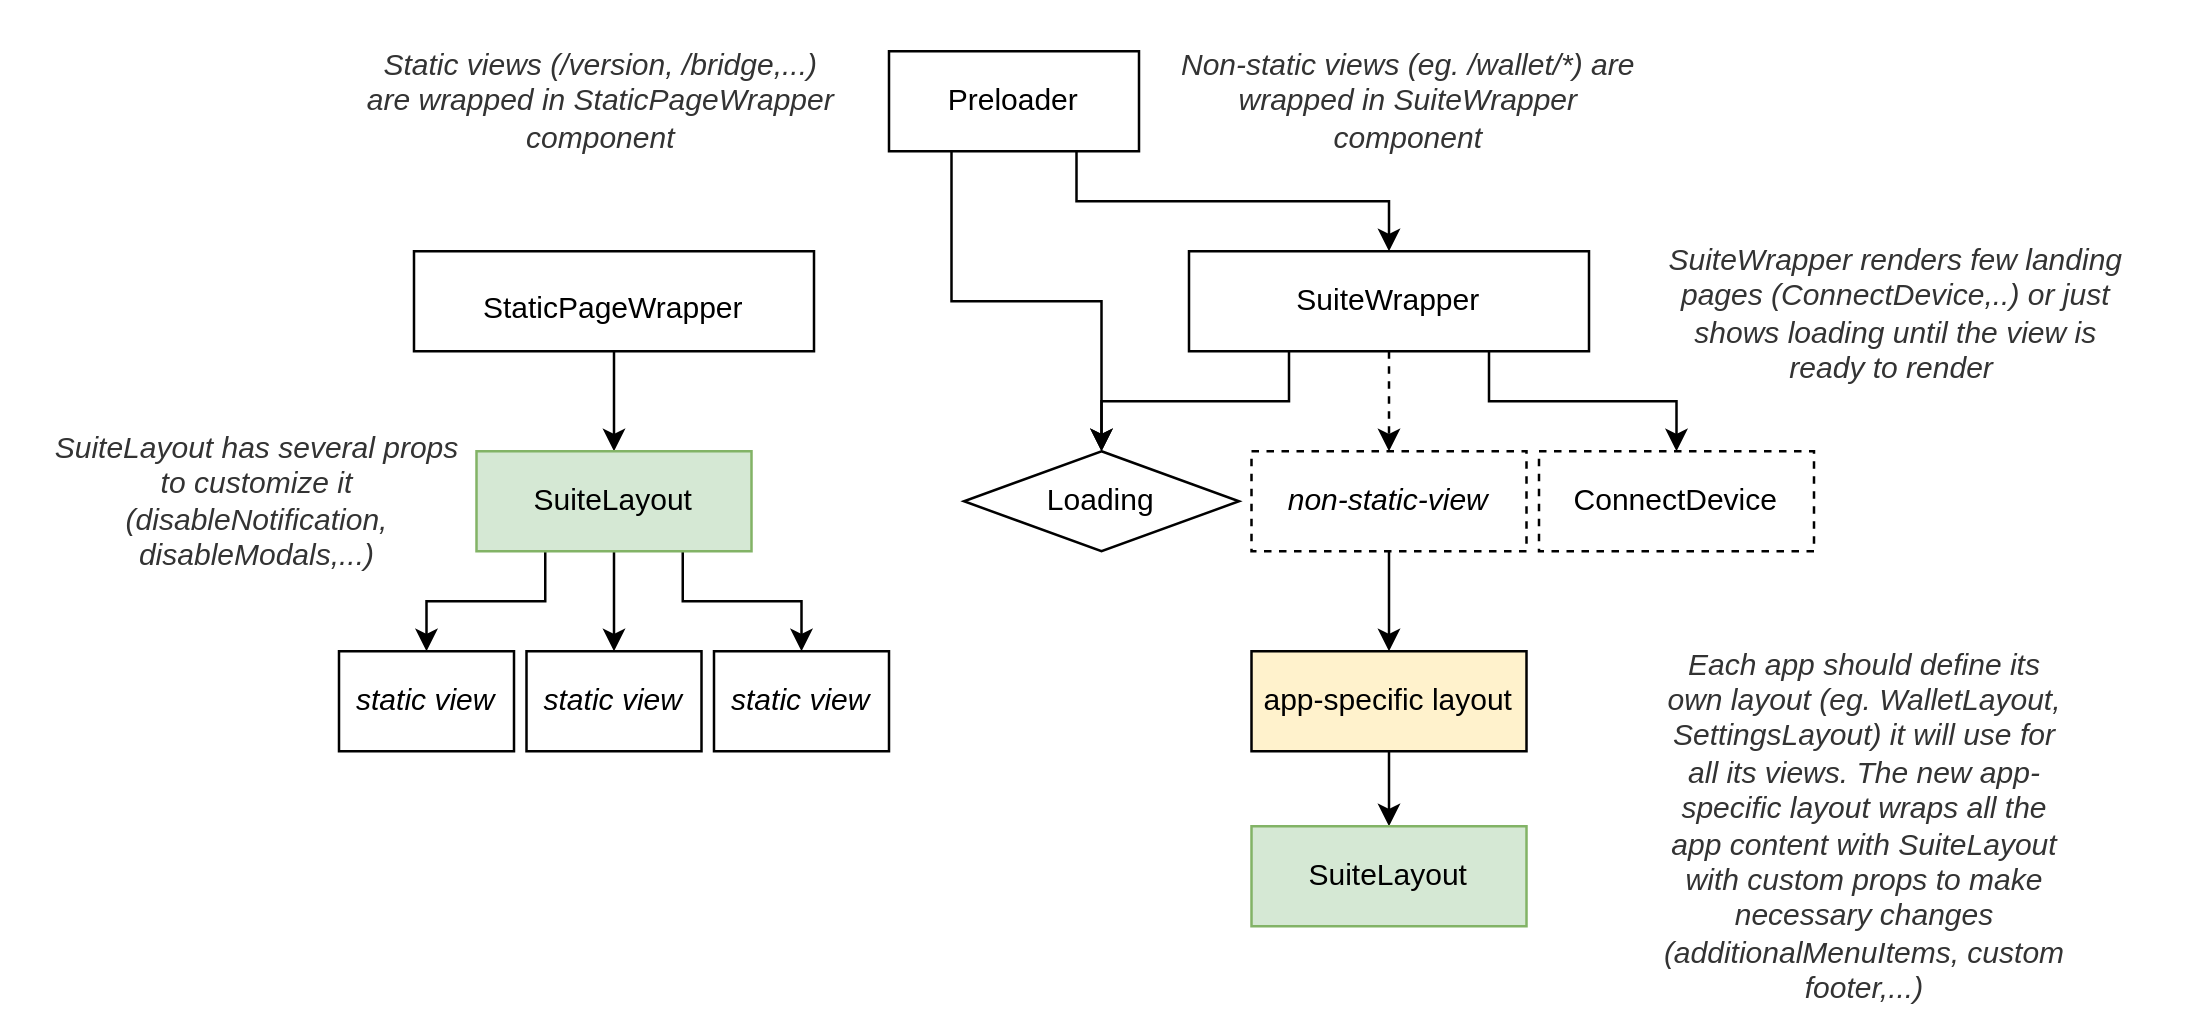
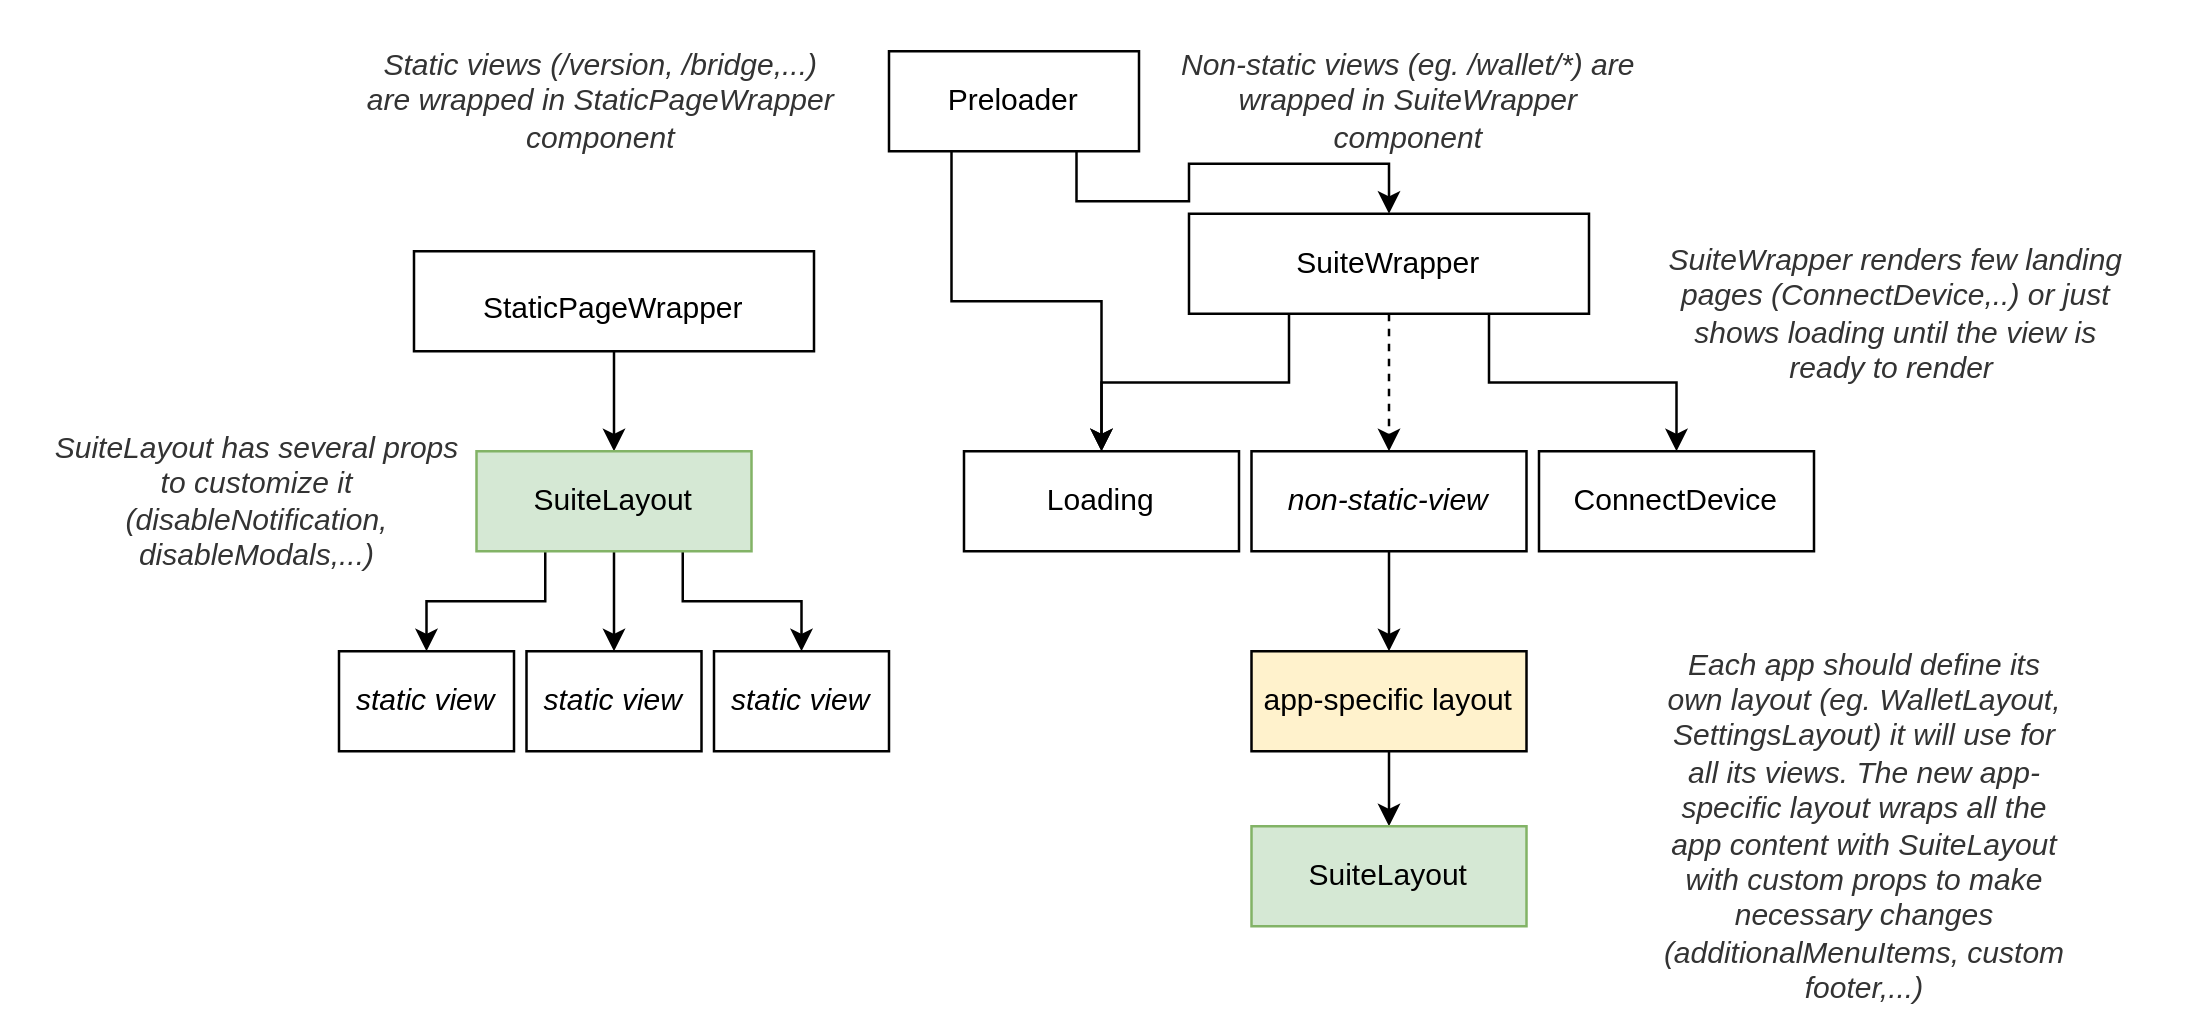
node "SuiteWrapper": moved (1389, 301) -> (1389, 264)
node "Loading": shape diamond -> rectangle
node "non-static-view": style dashed -> solid
node "ConnectDevice": style dashed -> solid
